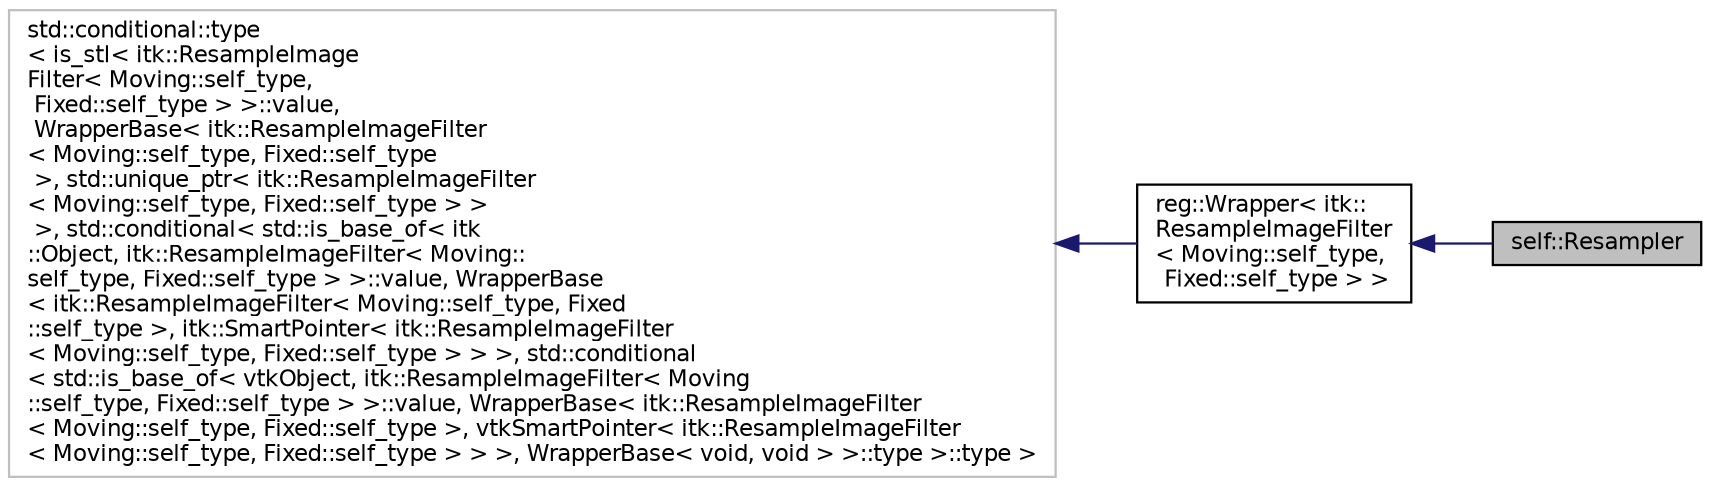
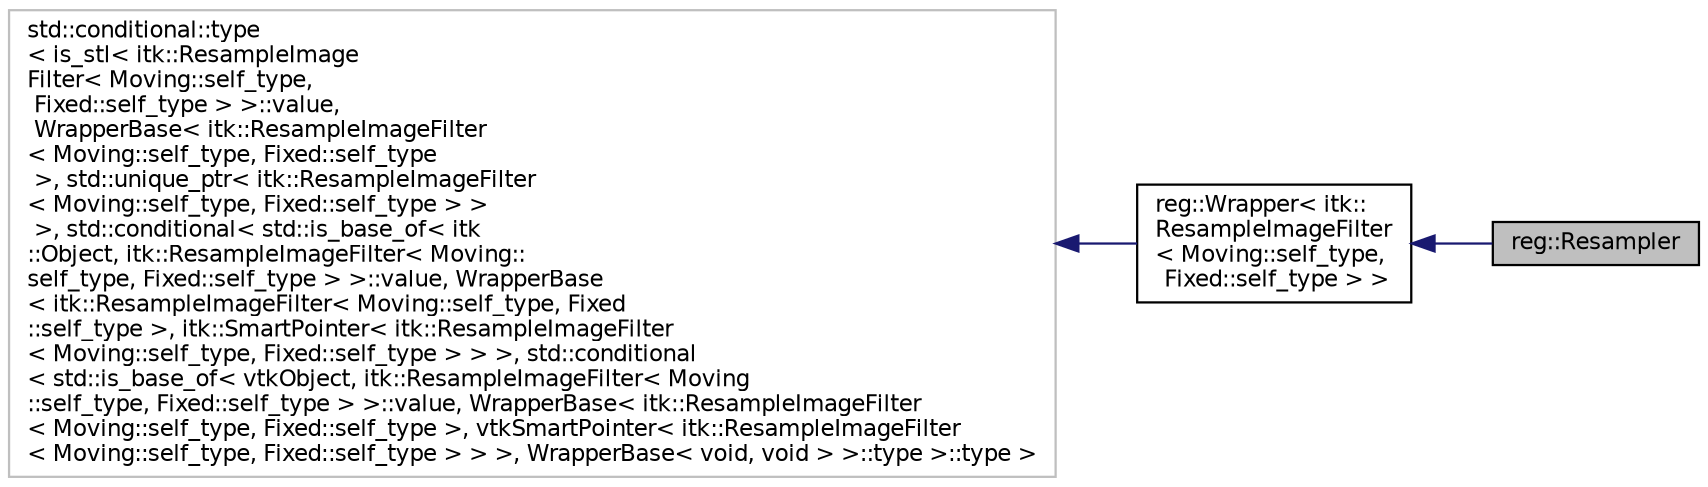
node "self::Resampler": label "self::Resampler" -> "reg::Resampler"
